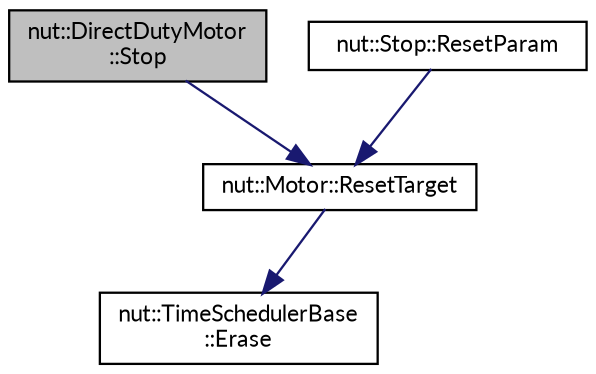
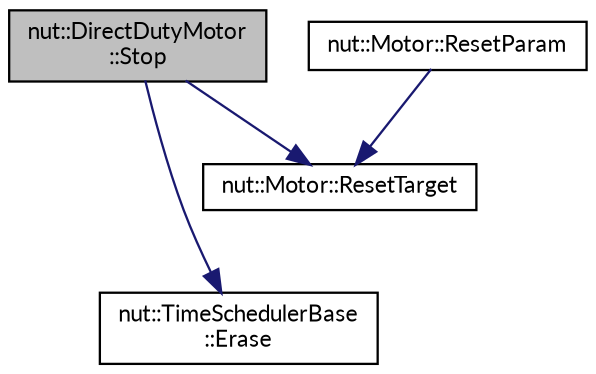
node "nut::Stop::ResetParam": label "nut::Stop::ResetParam" -> "nut::Motor::ResetParam"
edge "nut::Motor::ResetTarget" -> "nut::TimeSchedulerBase ::Erase": now "nut::DirectDutyMotor ::Stop" -> "nut::TimeSchedulerBase ::Erase"
